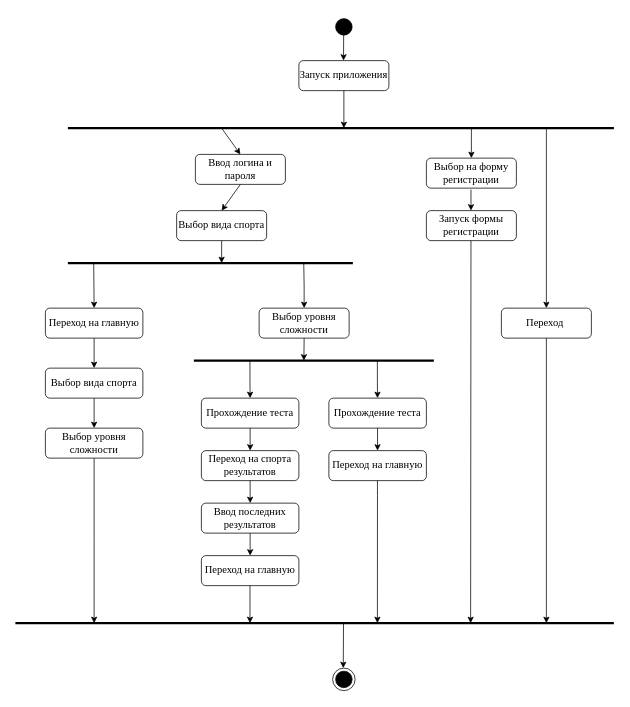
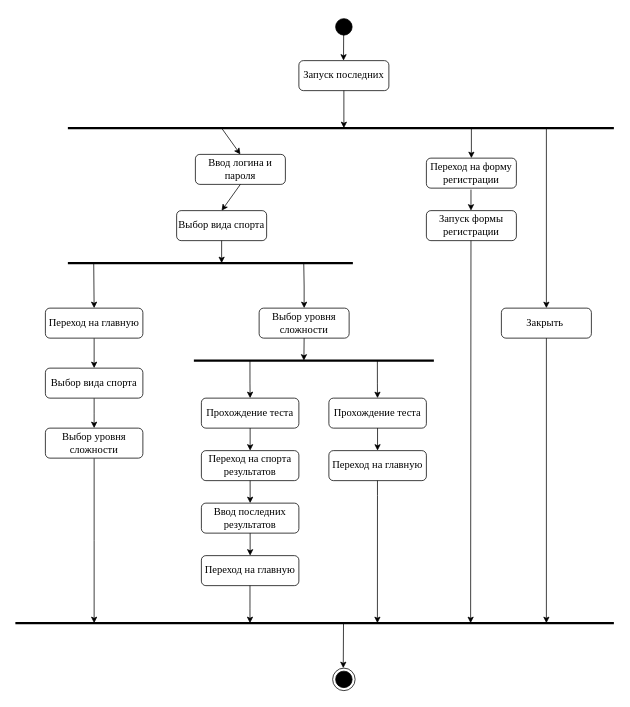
node "Запуск приложения": label "Запуск приложения" -> "Запуск последних"
node "Выбор на форму регистрации": label "Выбор на форму регистрации" -> "Переход на форму регистрации"
node "Переход": label "Переход" -> "Закрыть"
